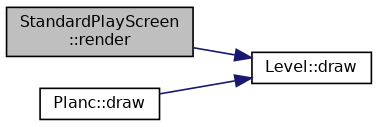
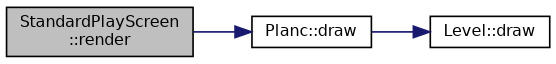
edge "StandardPlayScreen ::render" -> "Level::draw": now "StandardPlayScreen ::render" -> "Planc::draw"
